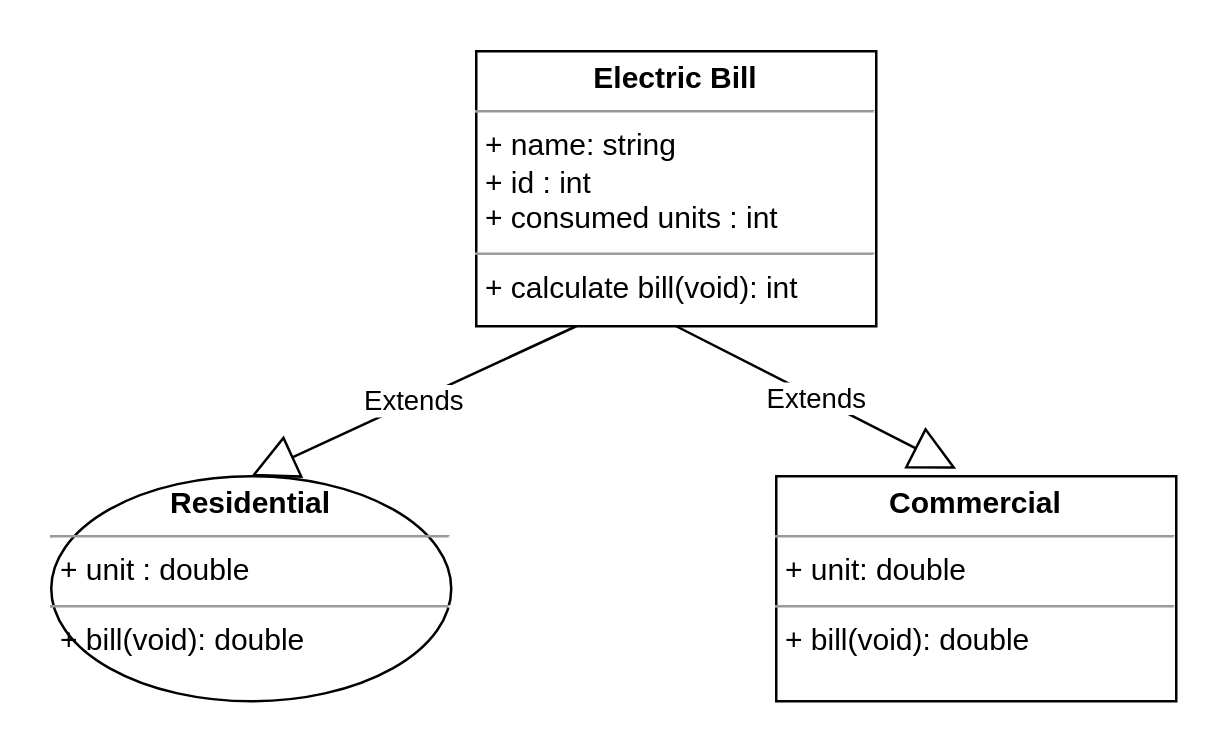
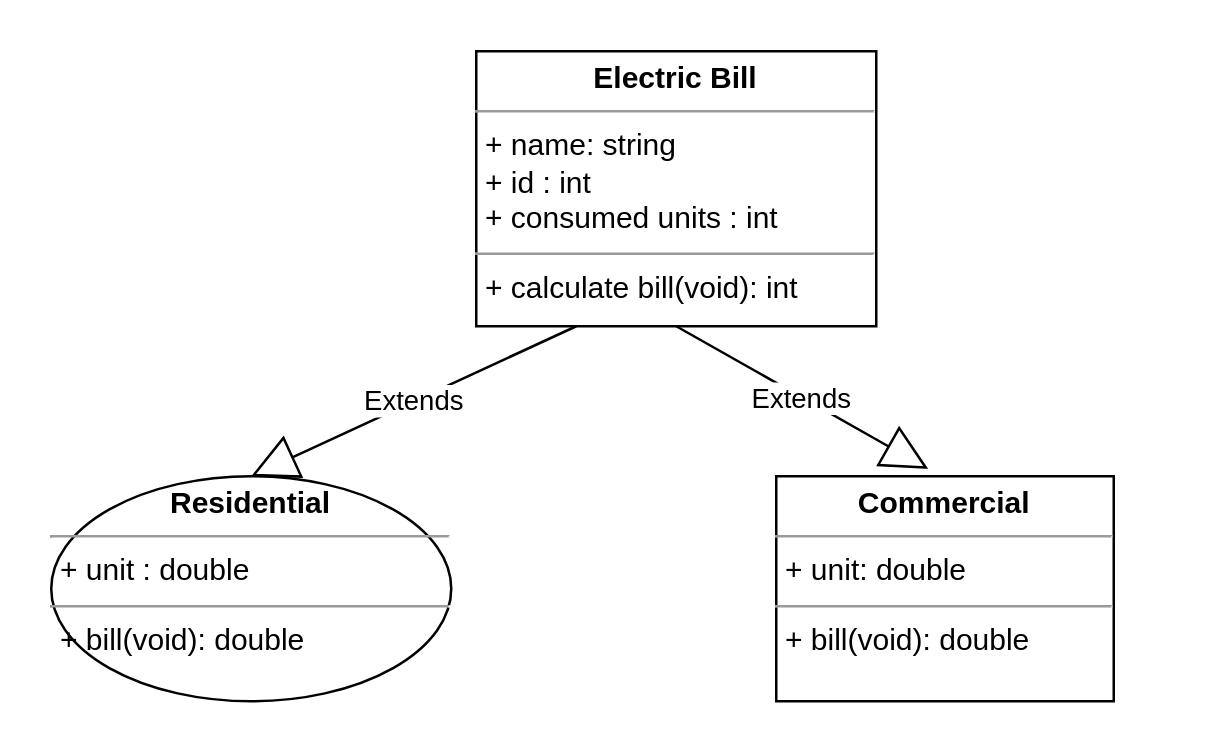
node "Commercial + unit: double + bill(void): double": size 400x225 -> 338x225
